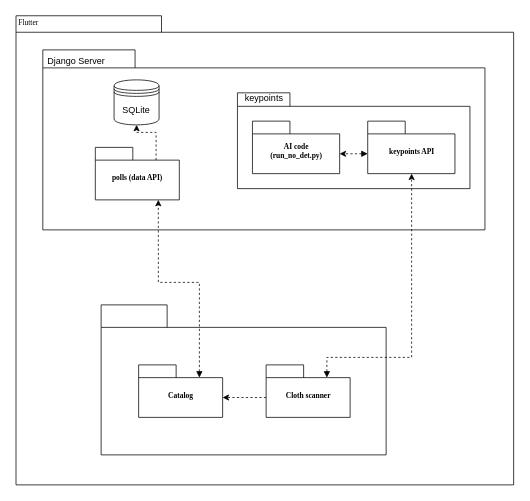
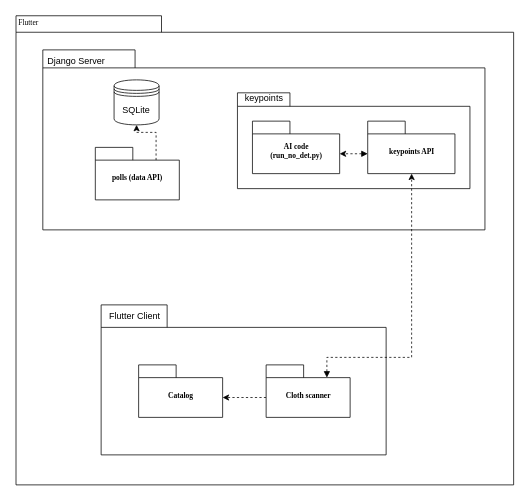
edge "polls (data API)" -- "Catalog": removed
node "Flutter Client": added
